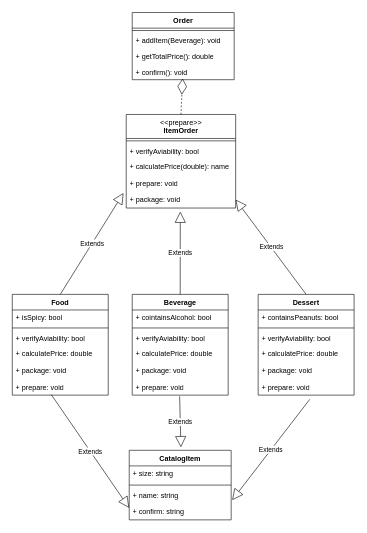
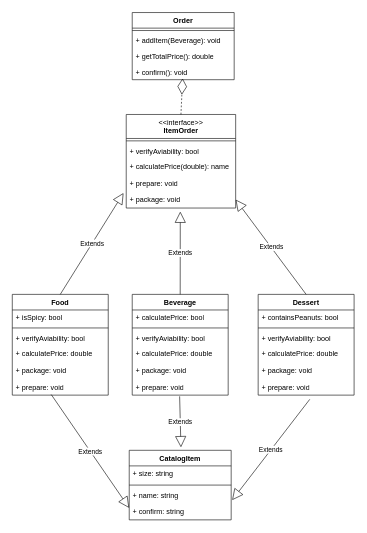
node "<<prepare>> ItemOrder": label "<<prepare>> ItemOrder" -> "<<interface>> ItemOrder"
node "+ cointainsAlcohol: bool": label "+ cointainsAlcohol: bool" -> "+ calculatePrice: bool"
